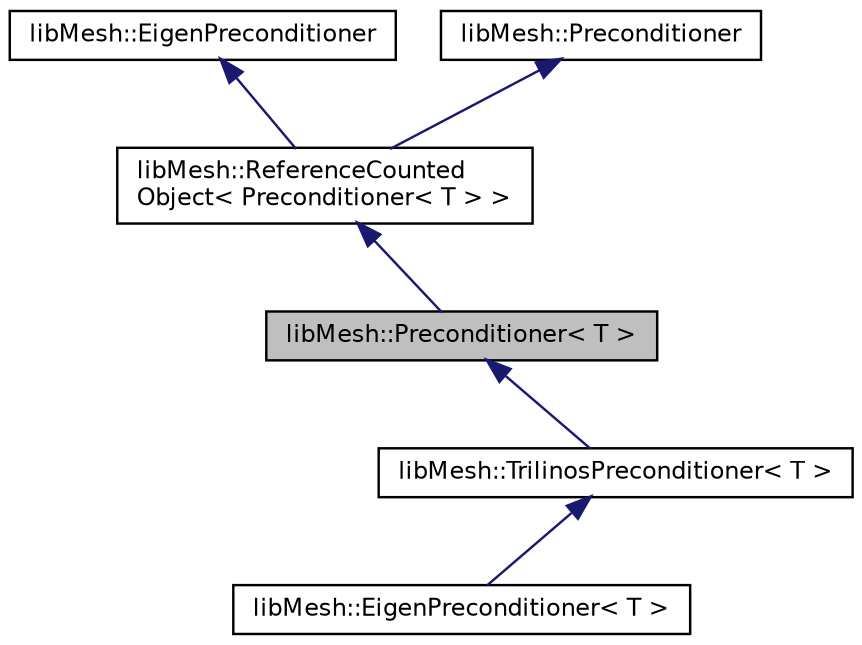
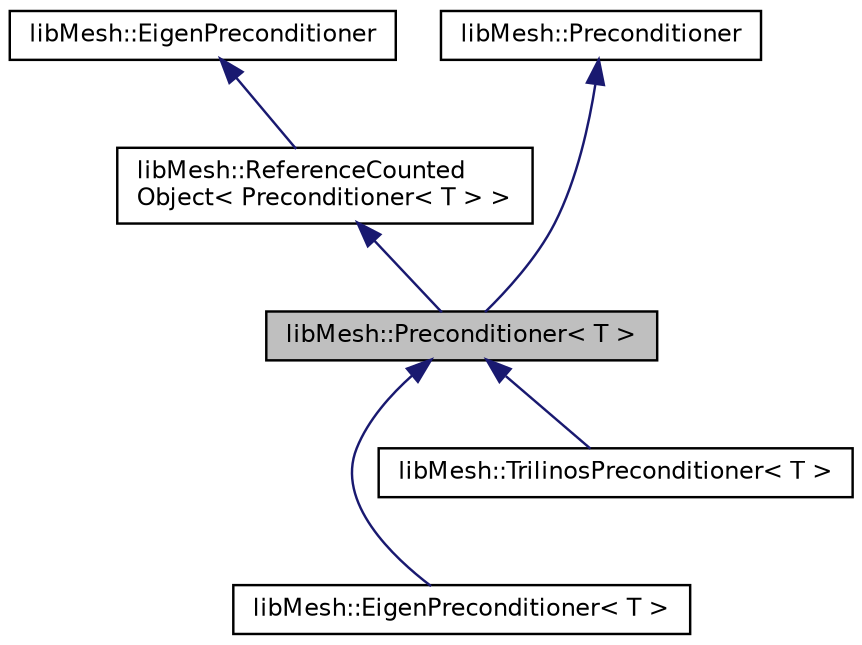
edge "libMesh::ReferenceCounted Object< Preconditioner< T > >" -> "libMesh::Preconditioner": now "libMesh::Preconditioner< T >" -> "libMesh::Preconditioner"
edge "libMesh::EigenPreconditioner< T >" -> "libMesh::TrilinosPreconditioner< T >": now "libMesh::EigenPreconditioner< T >" -> "libMesh::Preconditioner< T >"
